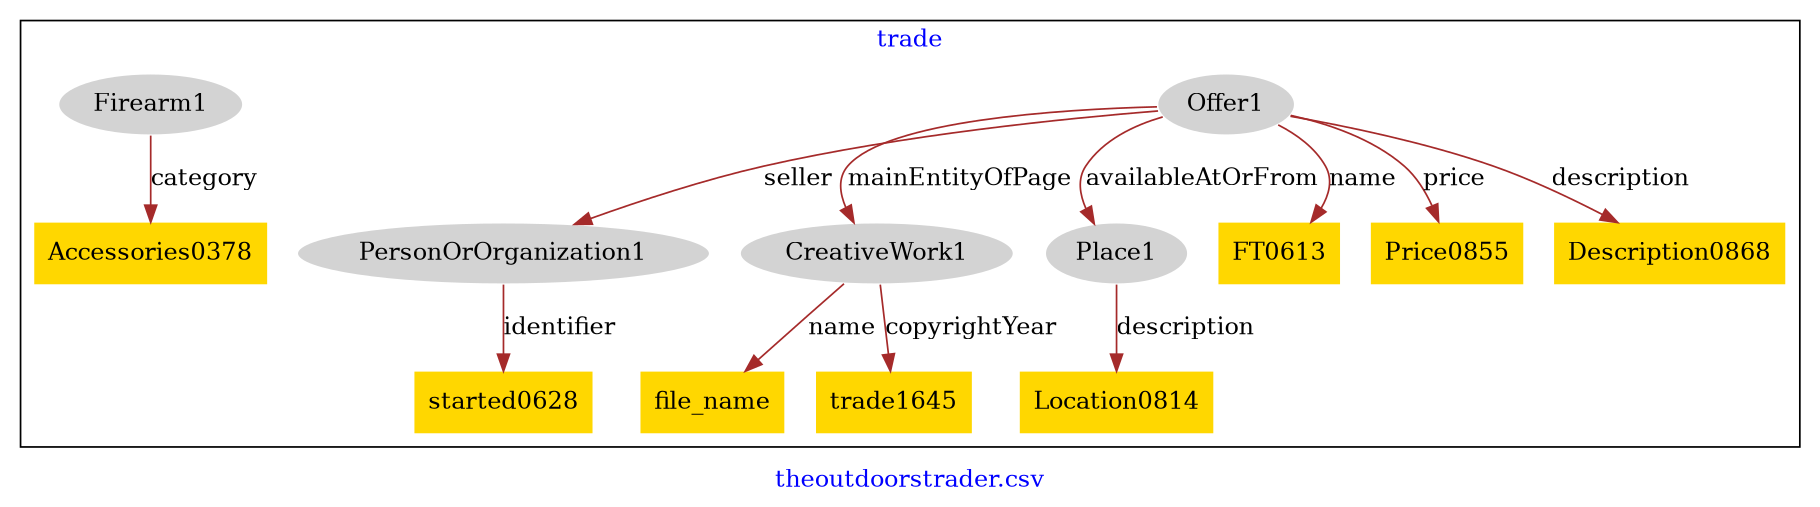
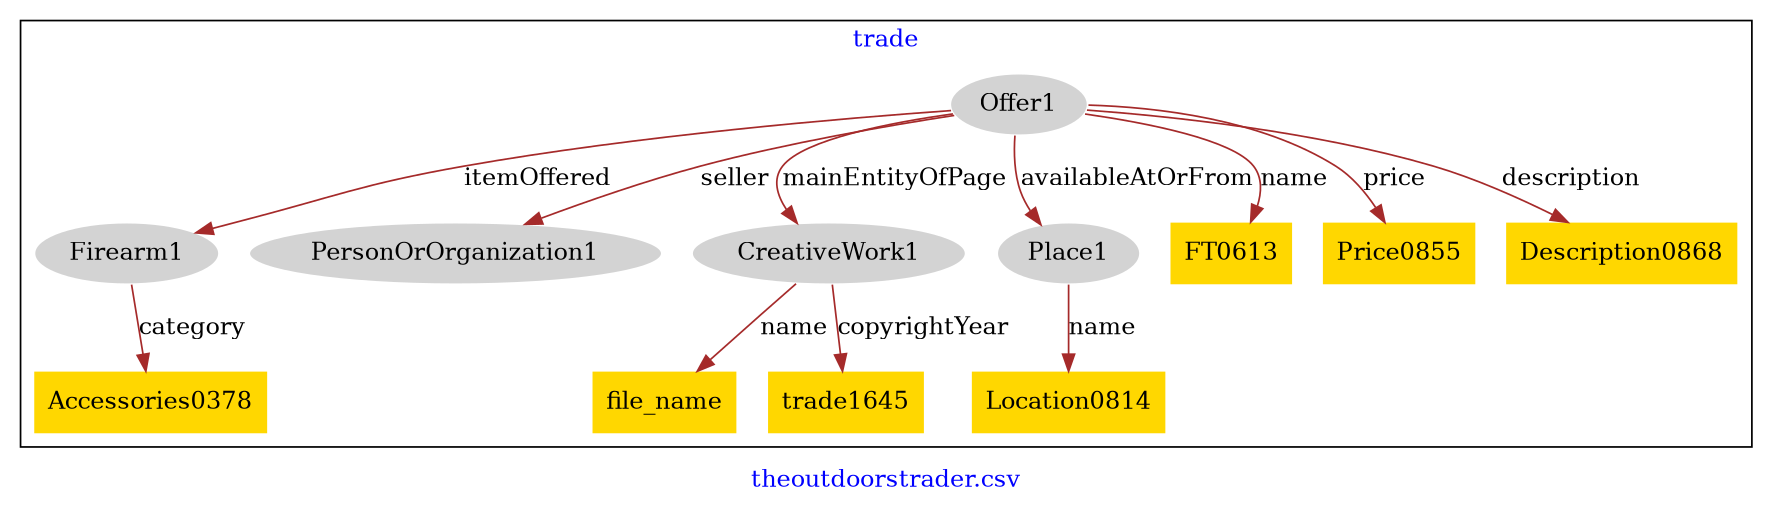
edge "Offer1" -> "Firearm1": added, label "itemOffered"
edge "Place1" -> "Location0814": label "description" -> "name"
node "started0628": removed
